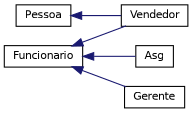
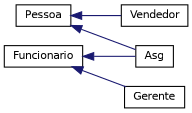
edge "Vendedor" -> "Funcionario": removed
edge "Asg" -> "Pessoa": added
